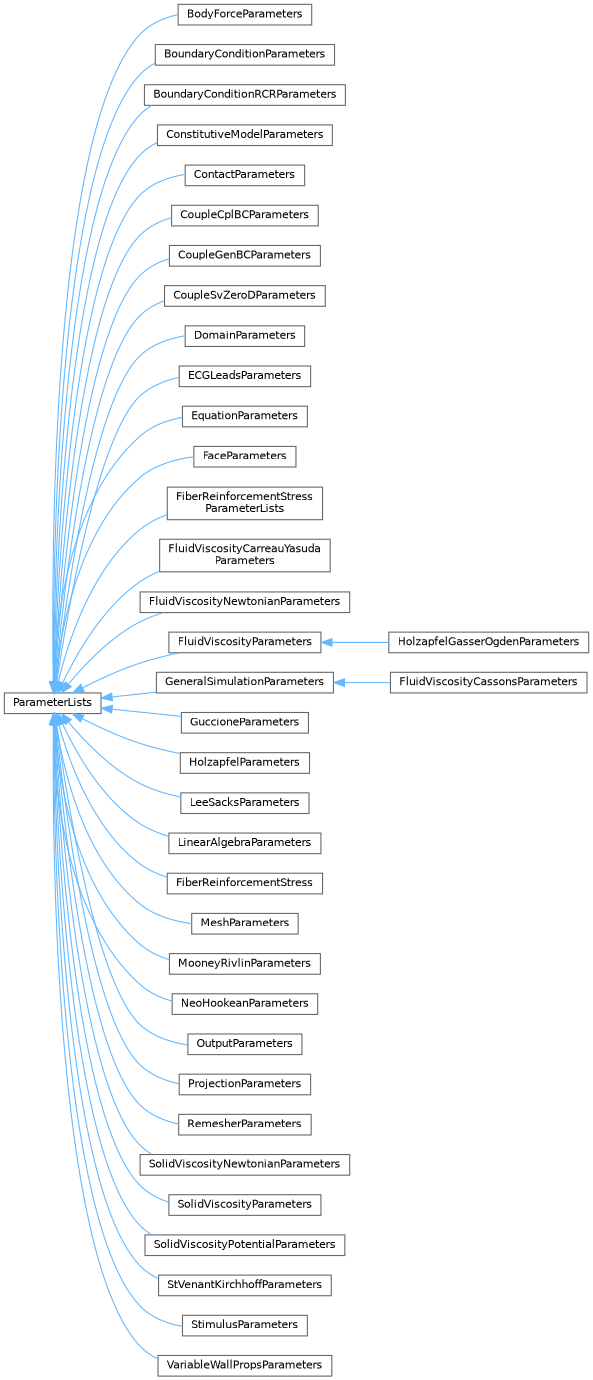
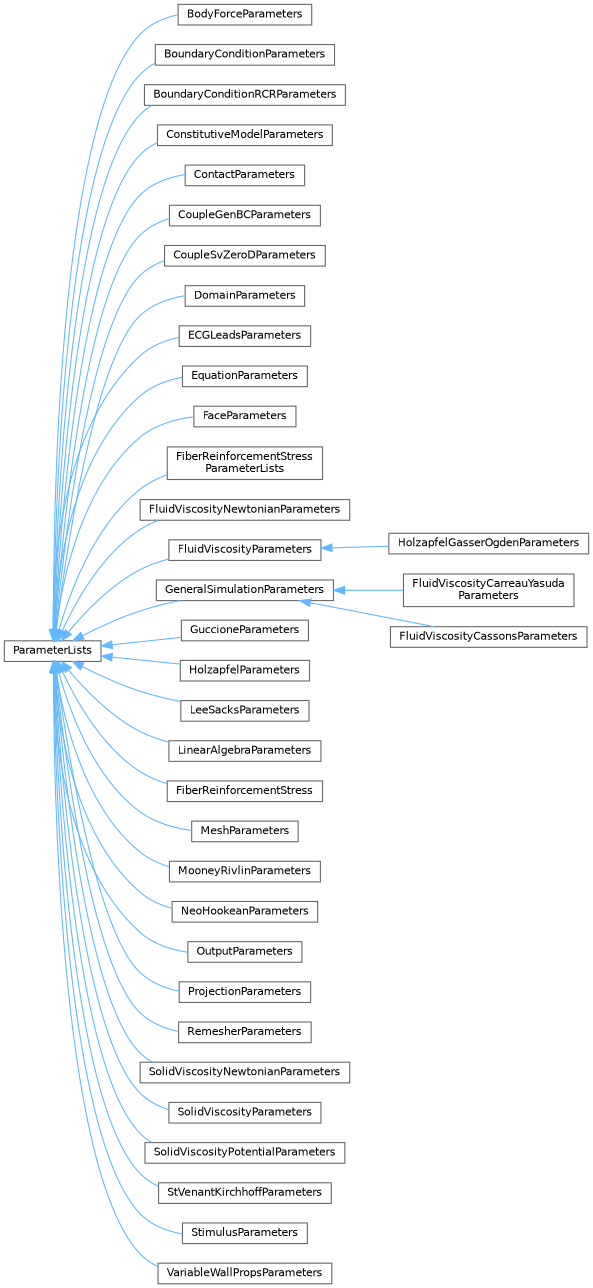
node "CoupleCplBCParameters": removed
edge "FluidViscosityCarreauYasuda Parameters" -> "ParameterLists": now "FluidViscosityCarreauYasuda Parameters" -> "GeneralSimulationParameters"
